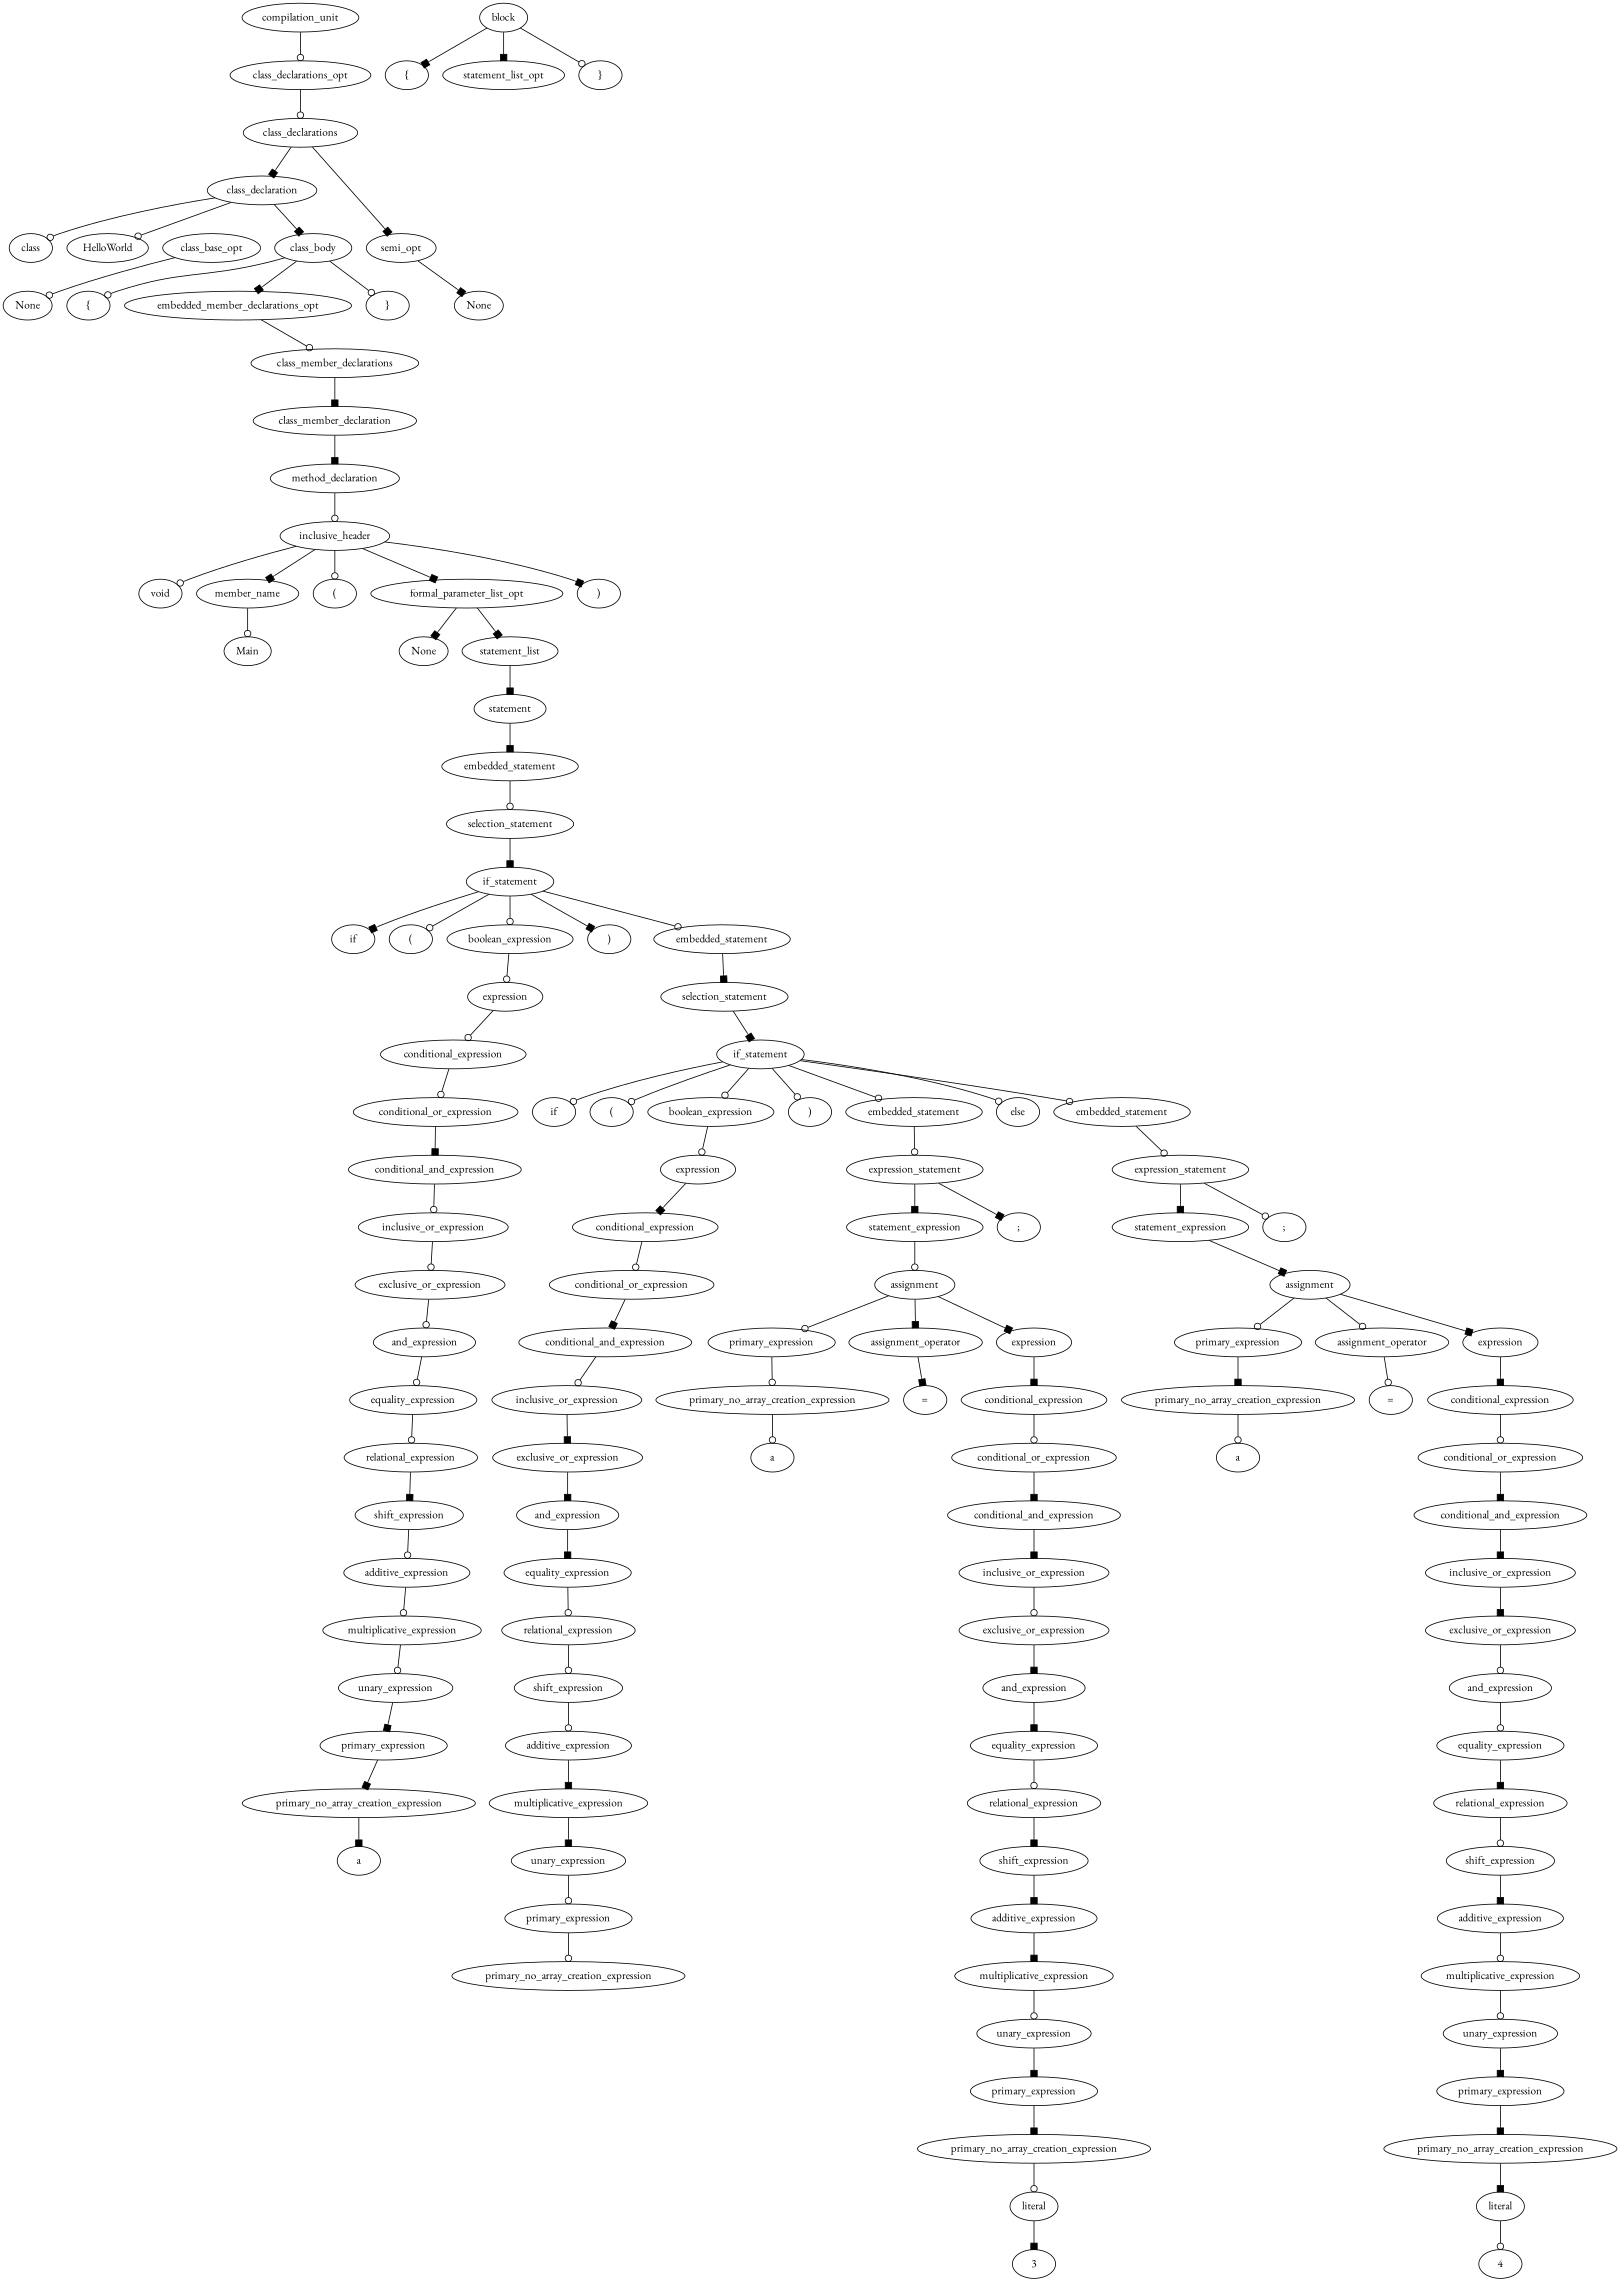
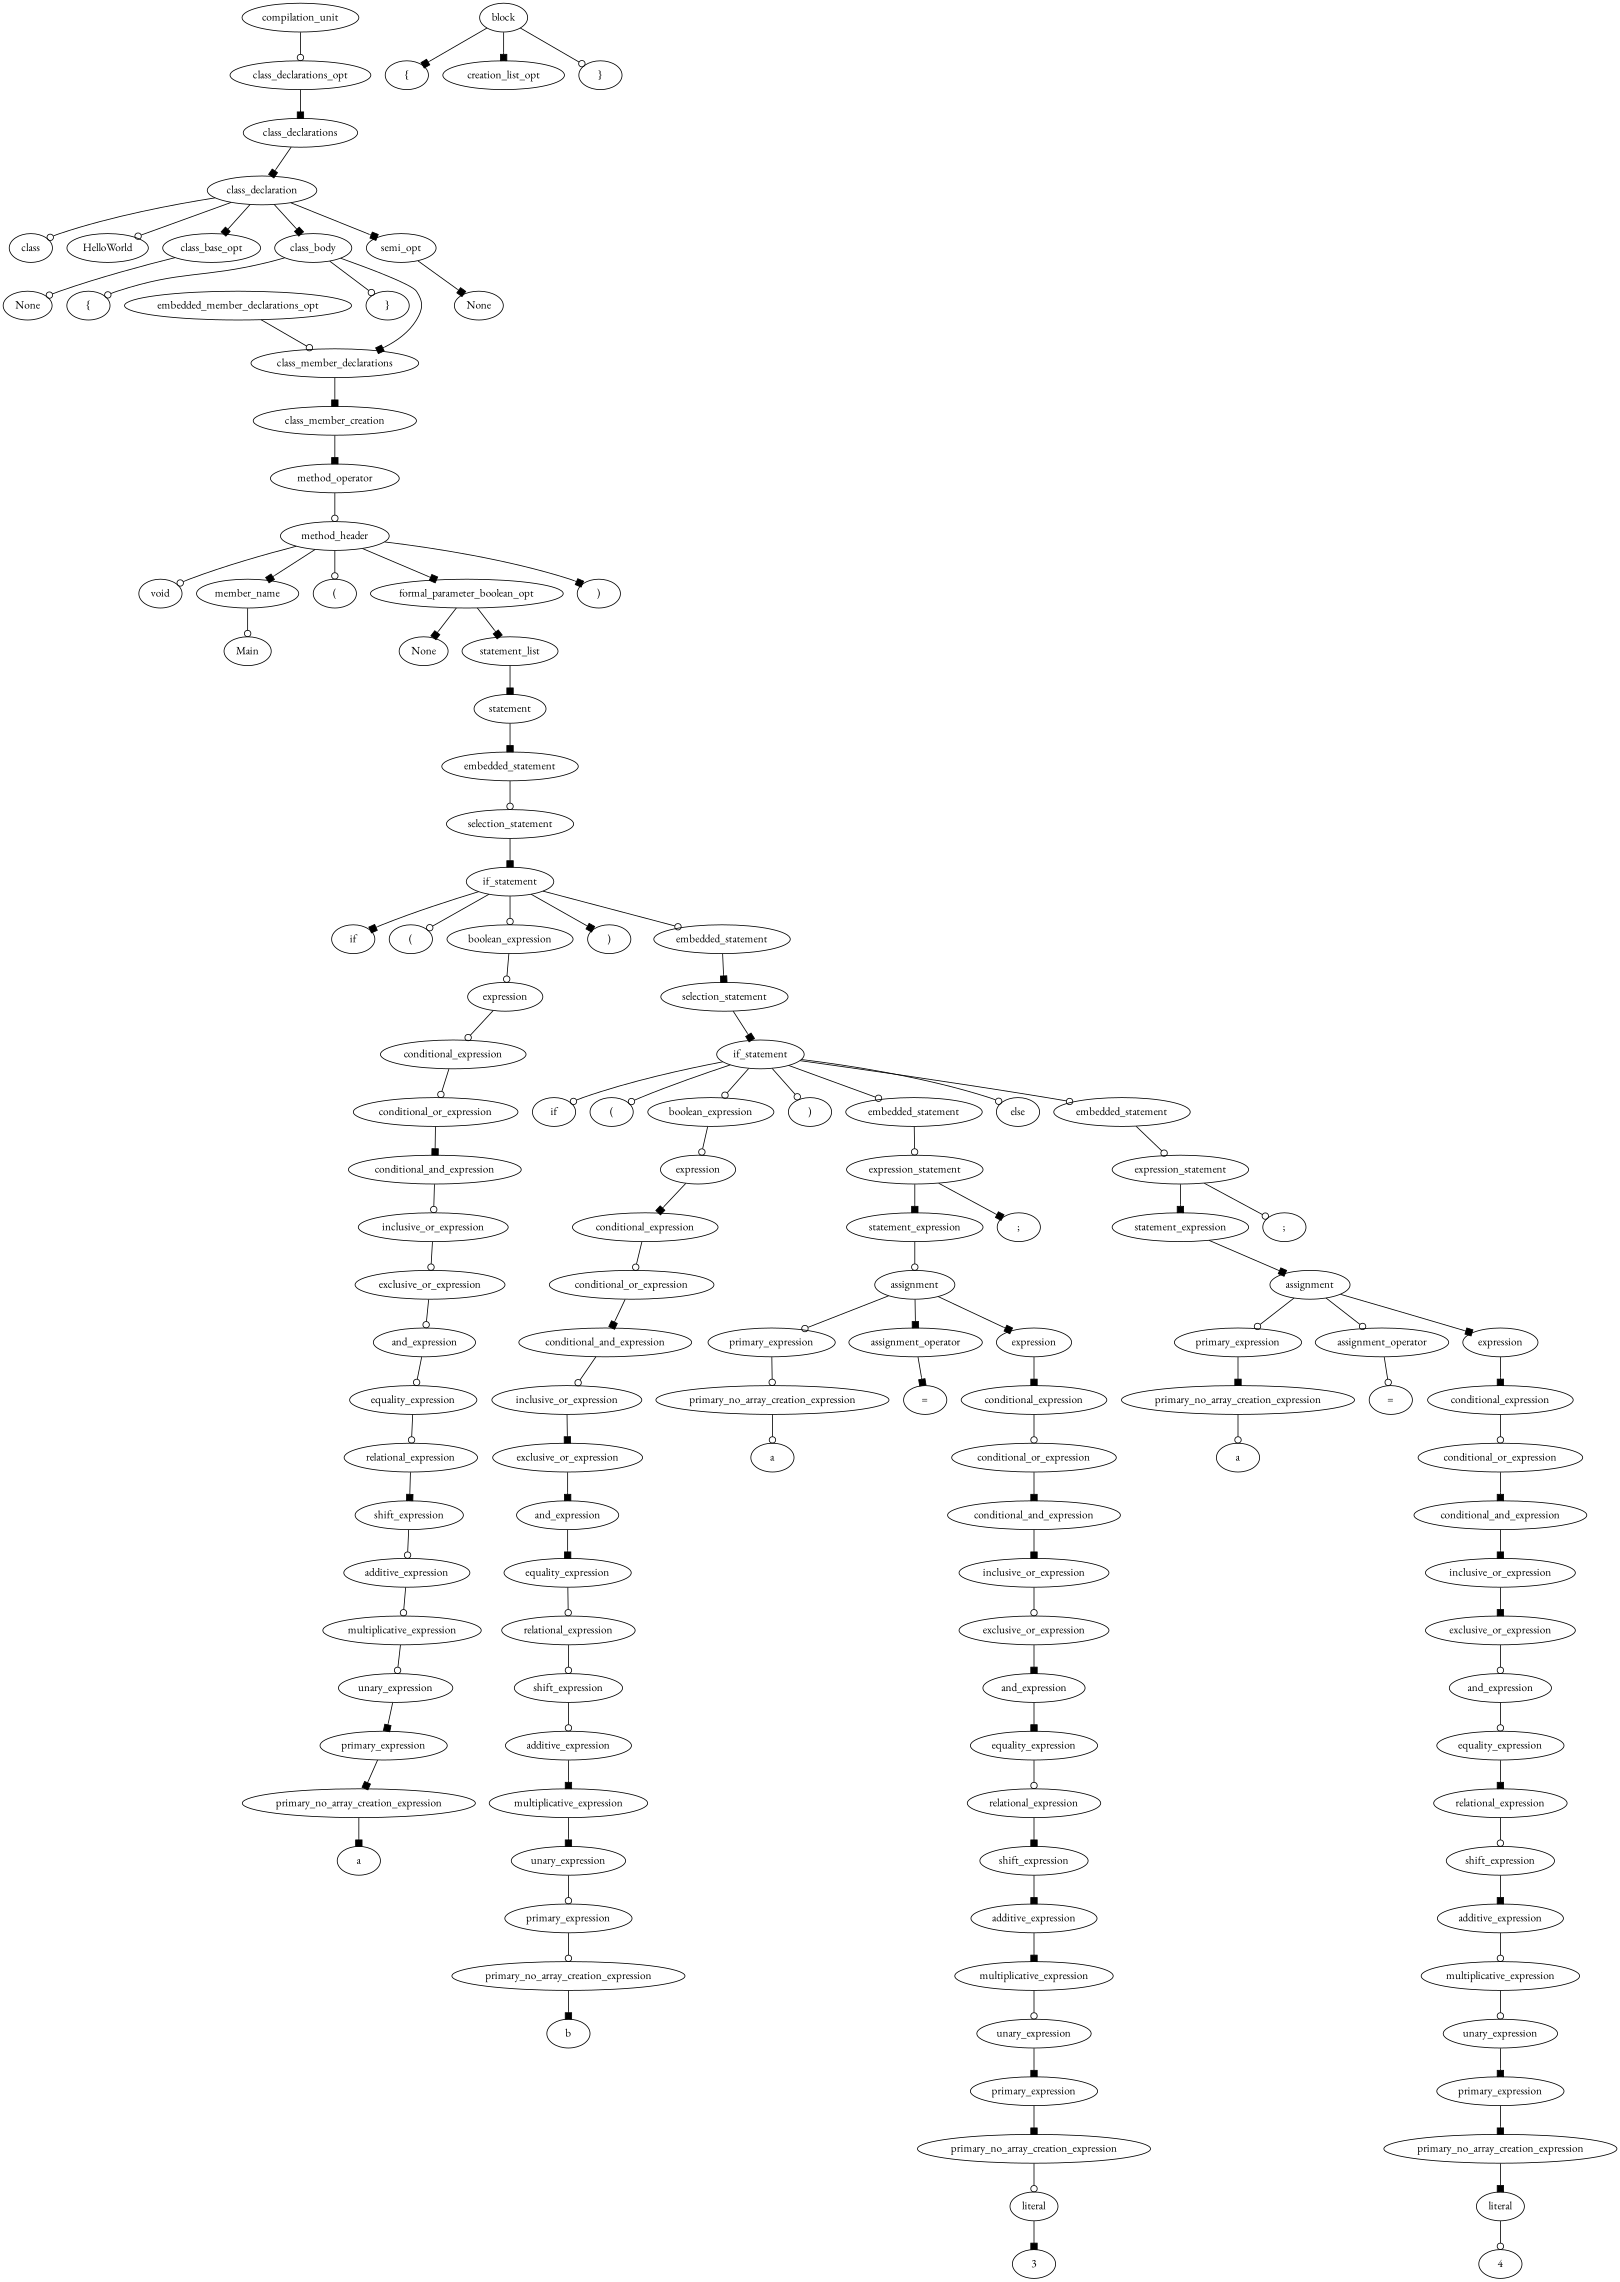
node "statement_list_opt": label "statement_list_opt" -> "creation_list_opt"
edge "class_declarations_opt" -> "class_declarations": arrowhead odot -> box
edge "class_declarations" -> "semi_opt": now "class_declaration" -> "semi_opt"
edge "class_declaration" -> "class_base_opt": added
edge "class_body" -> "embedded_member_declarations_opt": now "class_body" -> "class_member_declarations"
node "class_member_declaration": label "class_member_declaration" -> "class_member_creation"
node "method_declaration": label "method_declaration" -> "method_operator"
node "inclusive_header": label "inclusive_header" -> "method_header"
node "formal_parameter_list_opt": label "formal_parameter_list_opt" -> "formal_parameter_boolean_opt"
node "b": added
